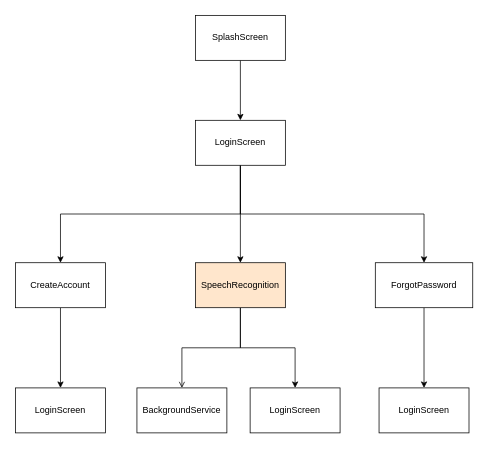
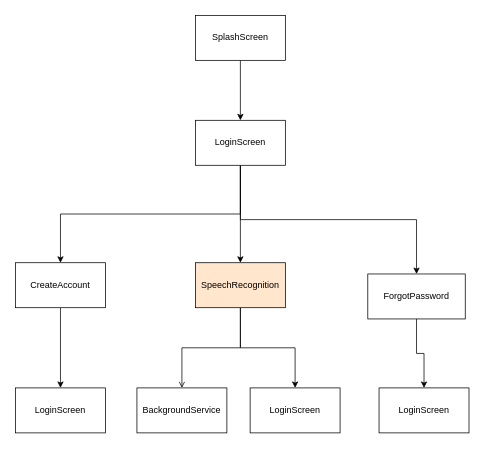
node "ForgotPassword": moved (424, 285) -> (417, 297)
